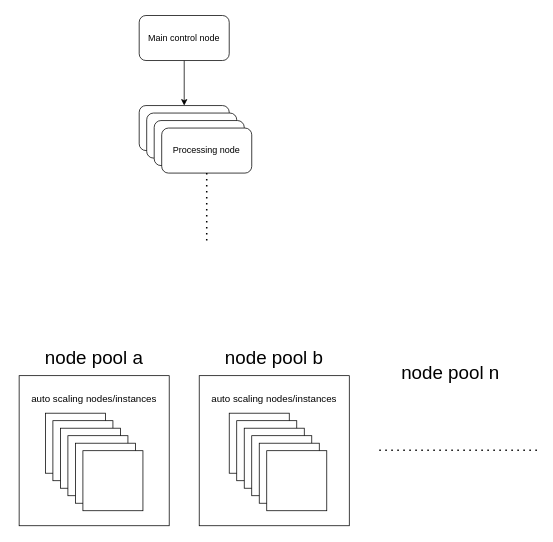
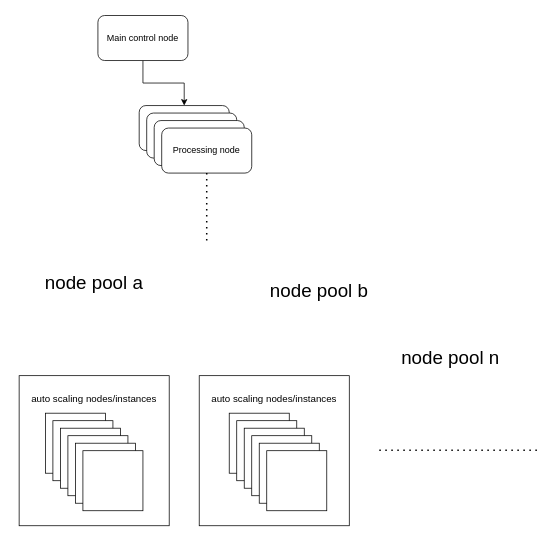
node "Main control node": moved (184, 38) -> (143, 38)
node "node pool a": moved (94, 357) -> (94, 282)
node "node pool b": moved (274, 357) -> (319, 289)
node "node pool n": moved (450, 372) -> (450, 357)
